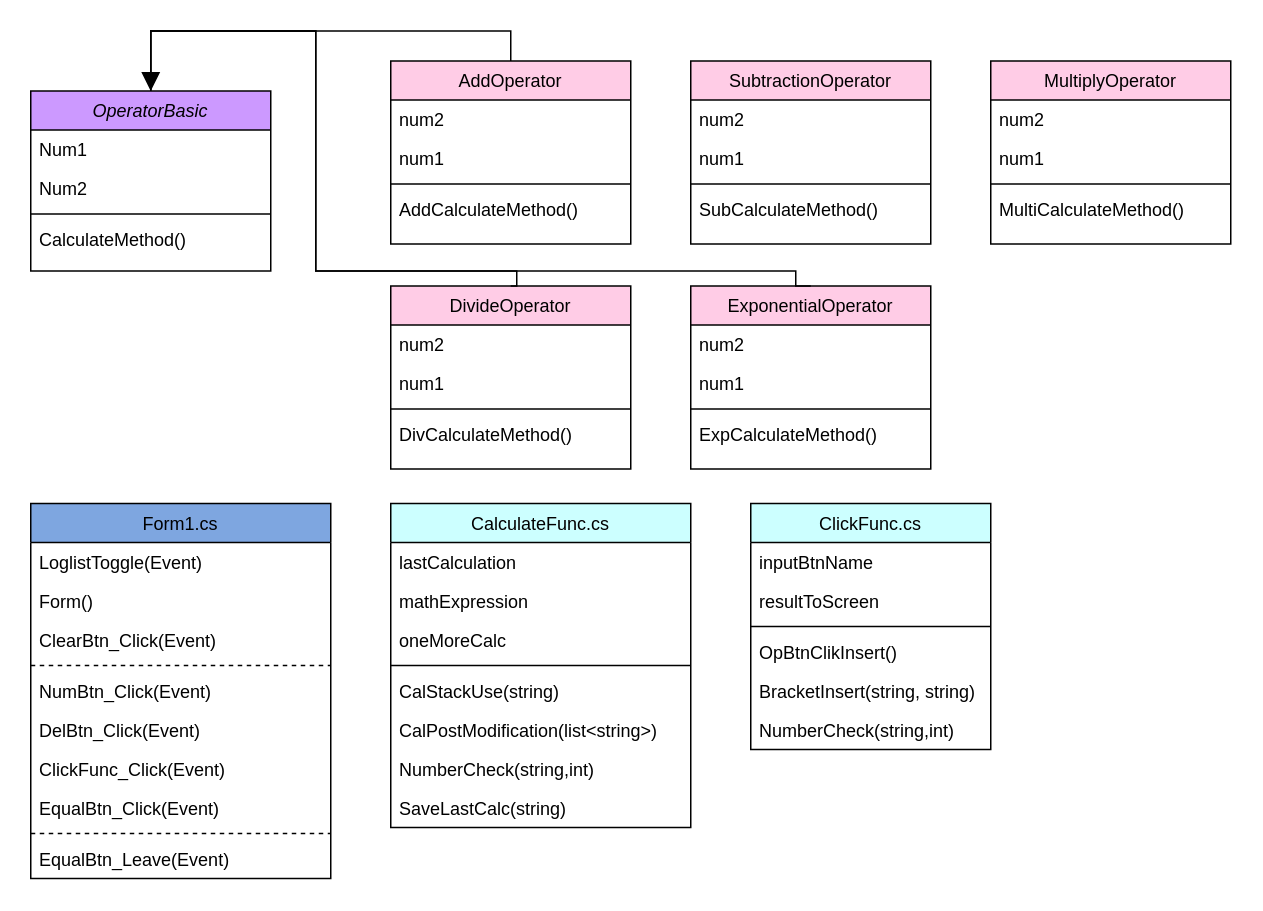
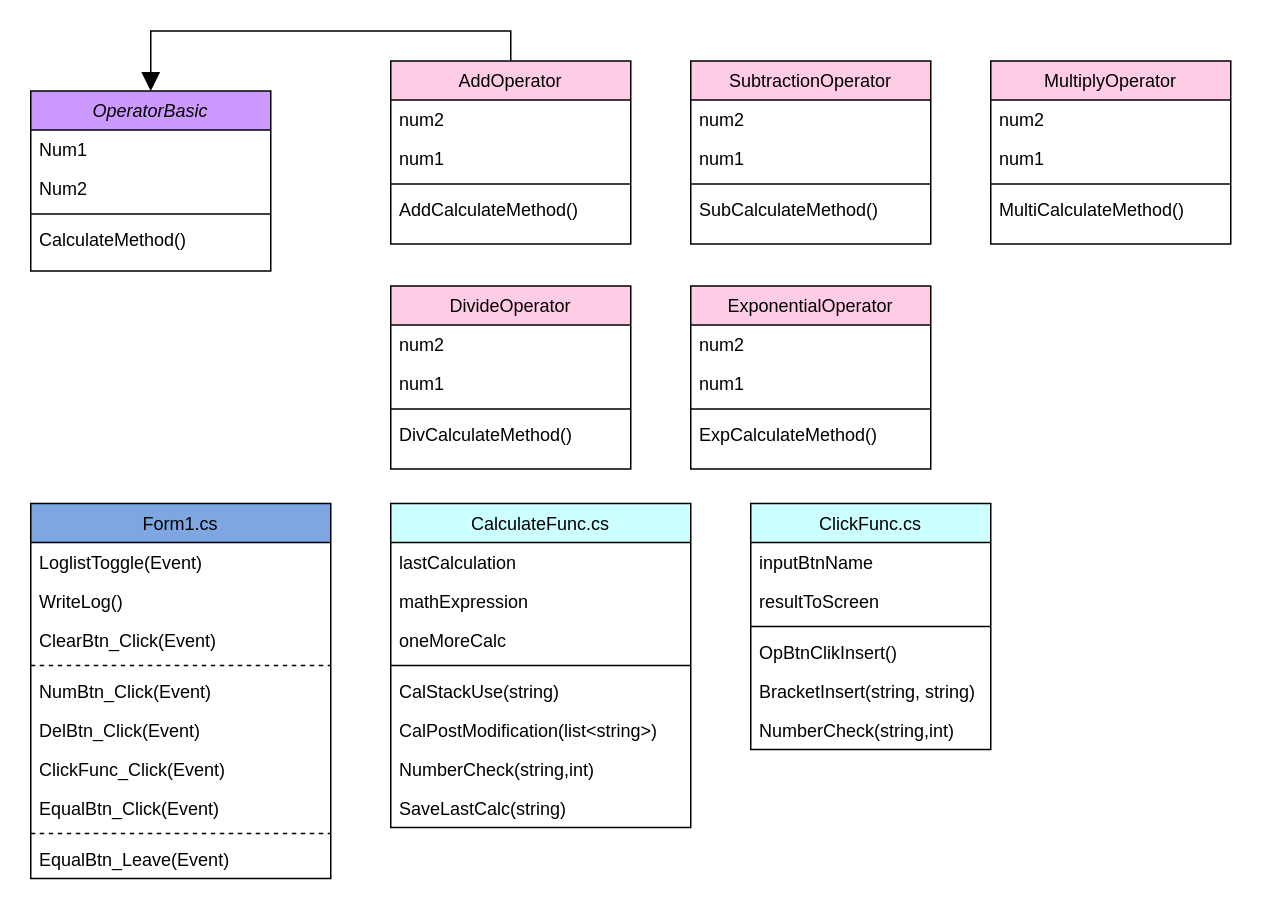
edge "OperatorBasic" -- "ExponentialOperator": removed
edge "OperatorBasic" -- "DivideOperator": removed
node "Form()": label "Form()" -> "WriteLog()"
